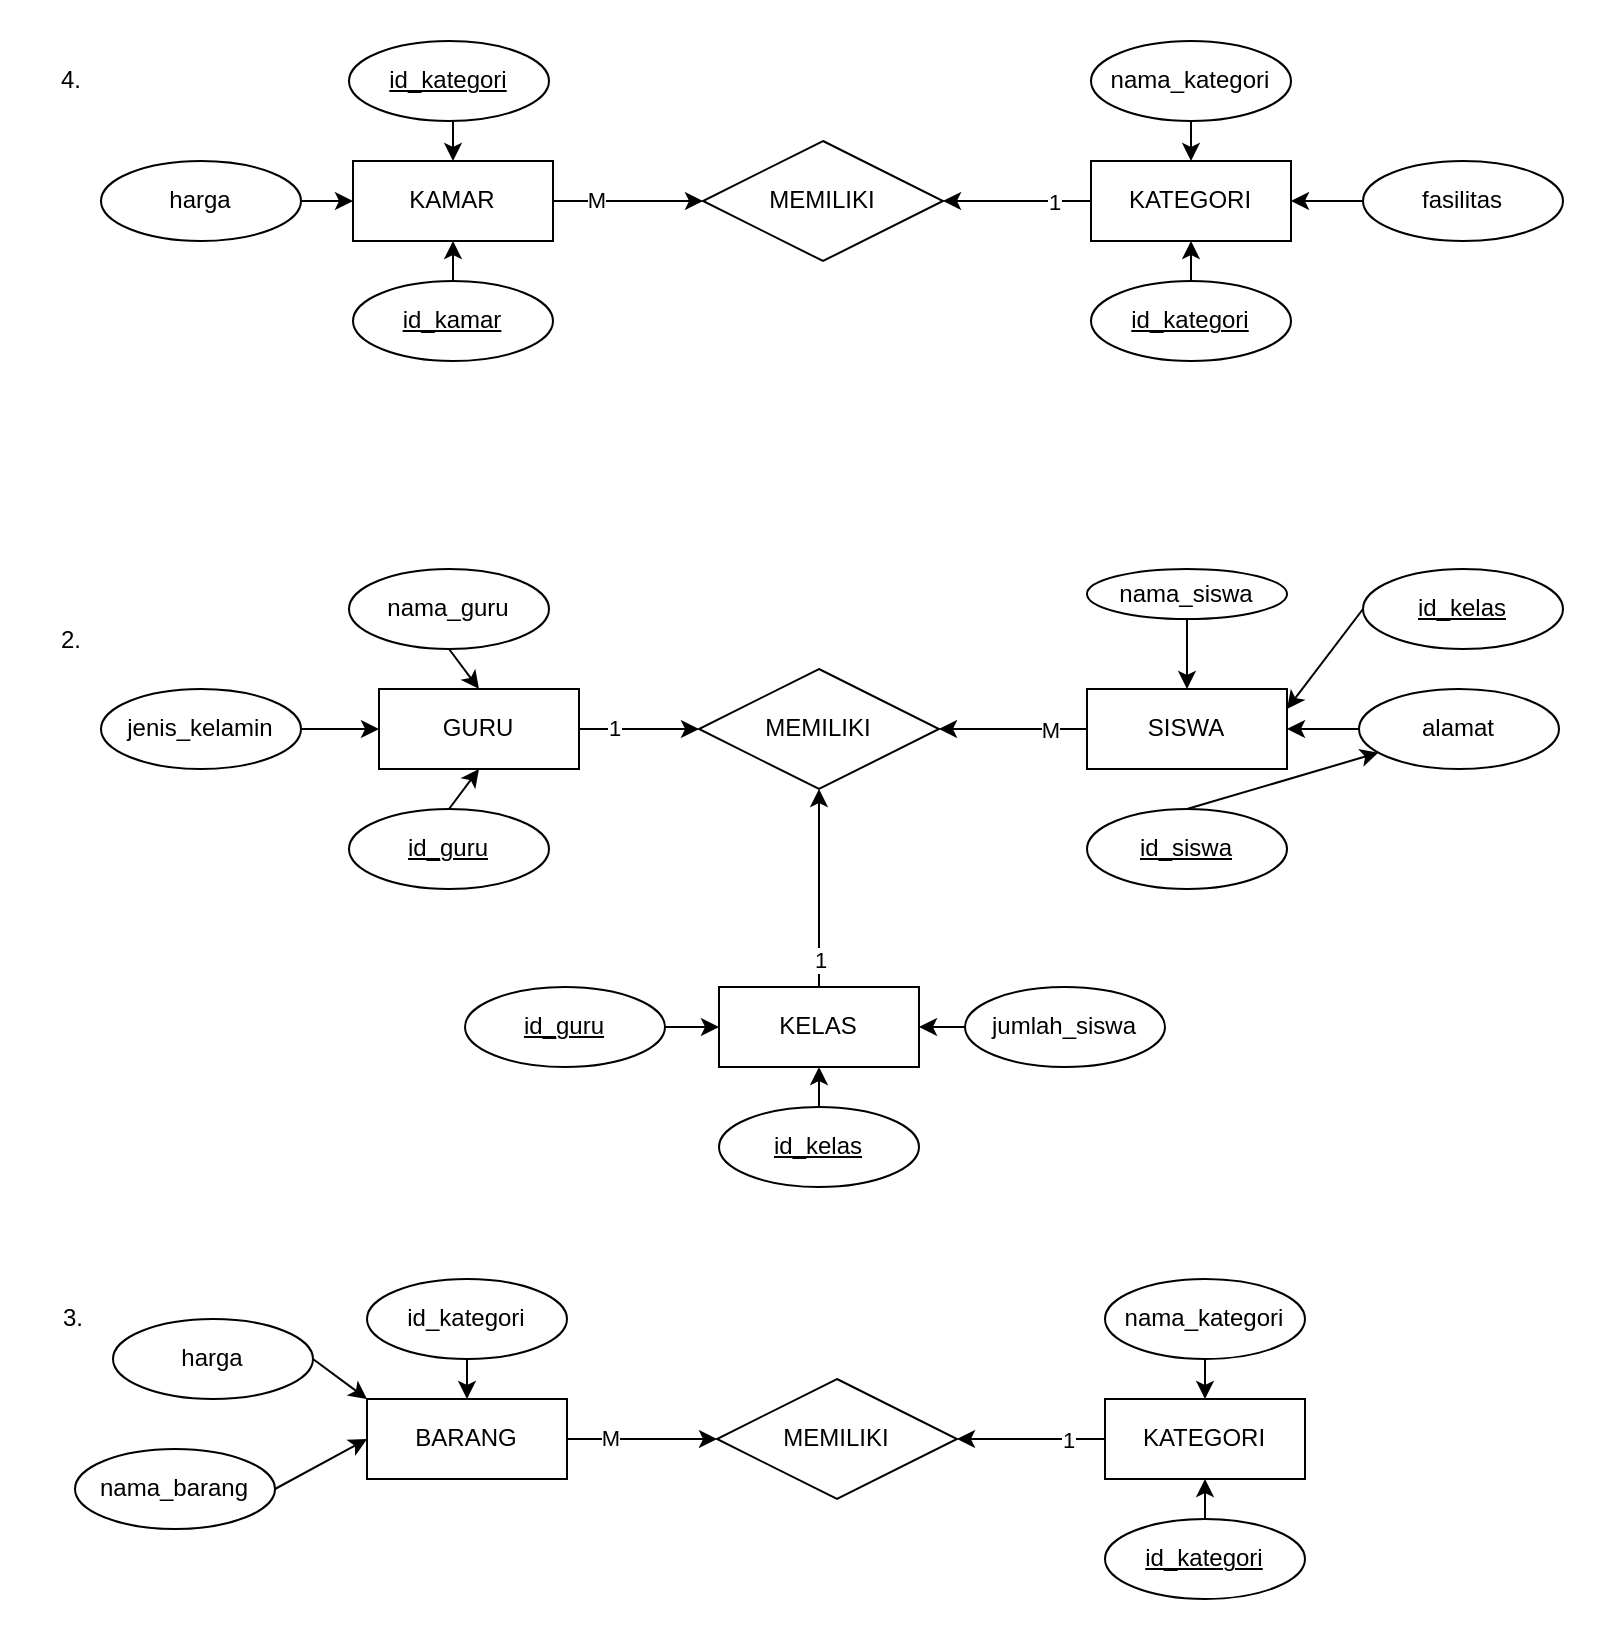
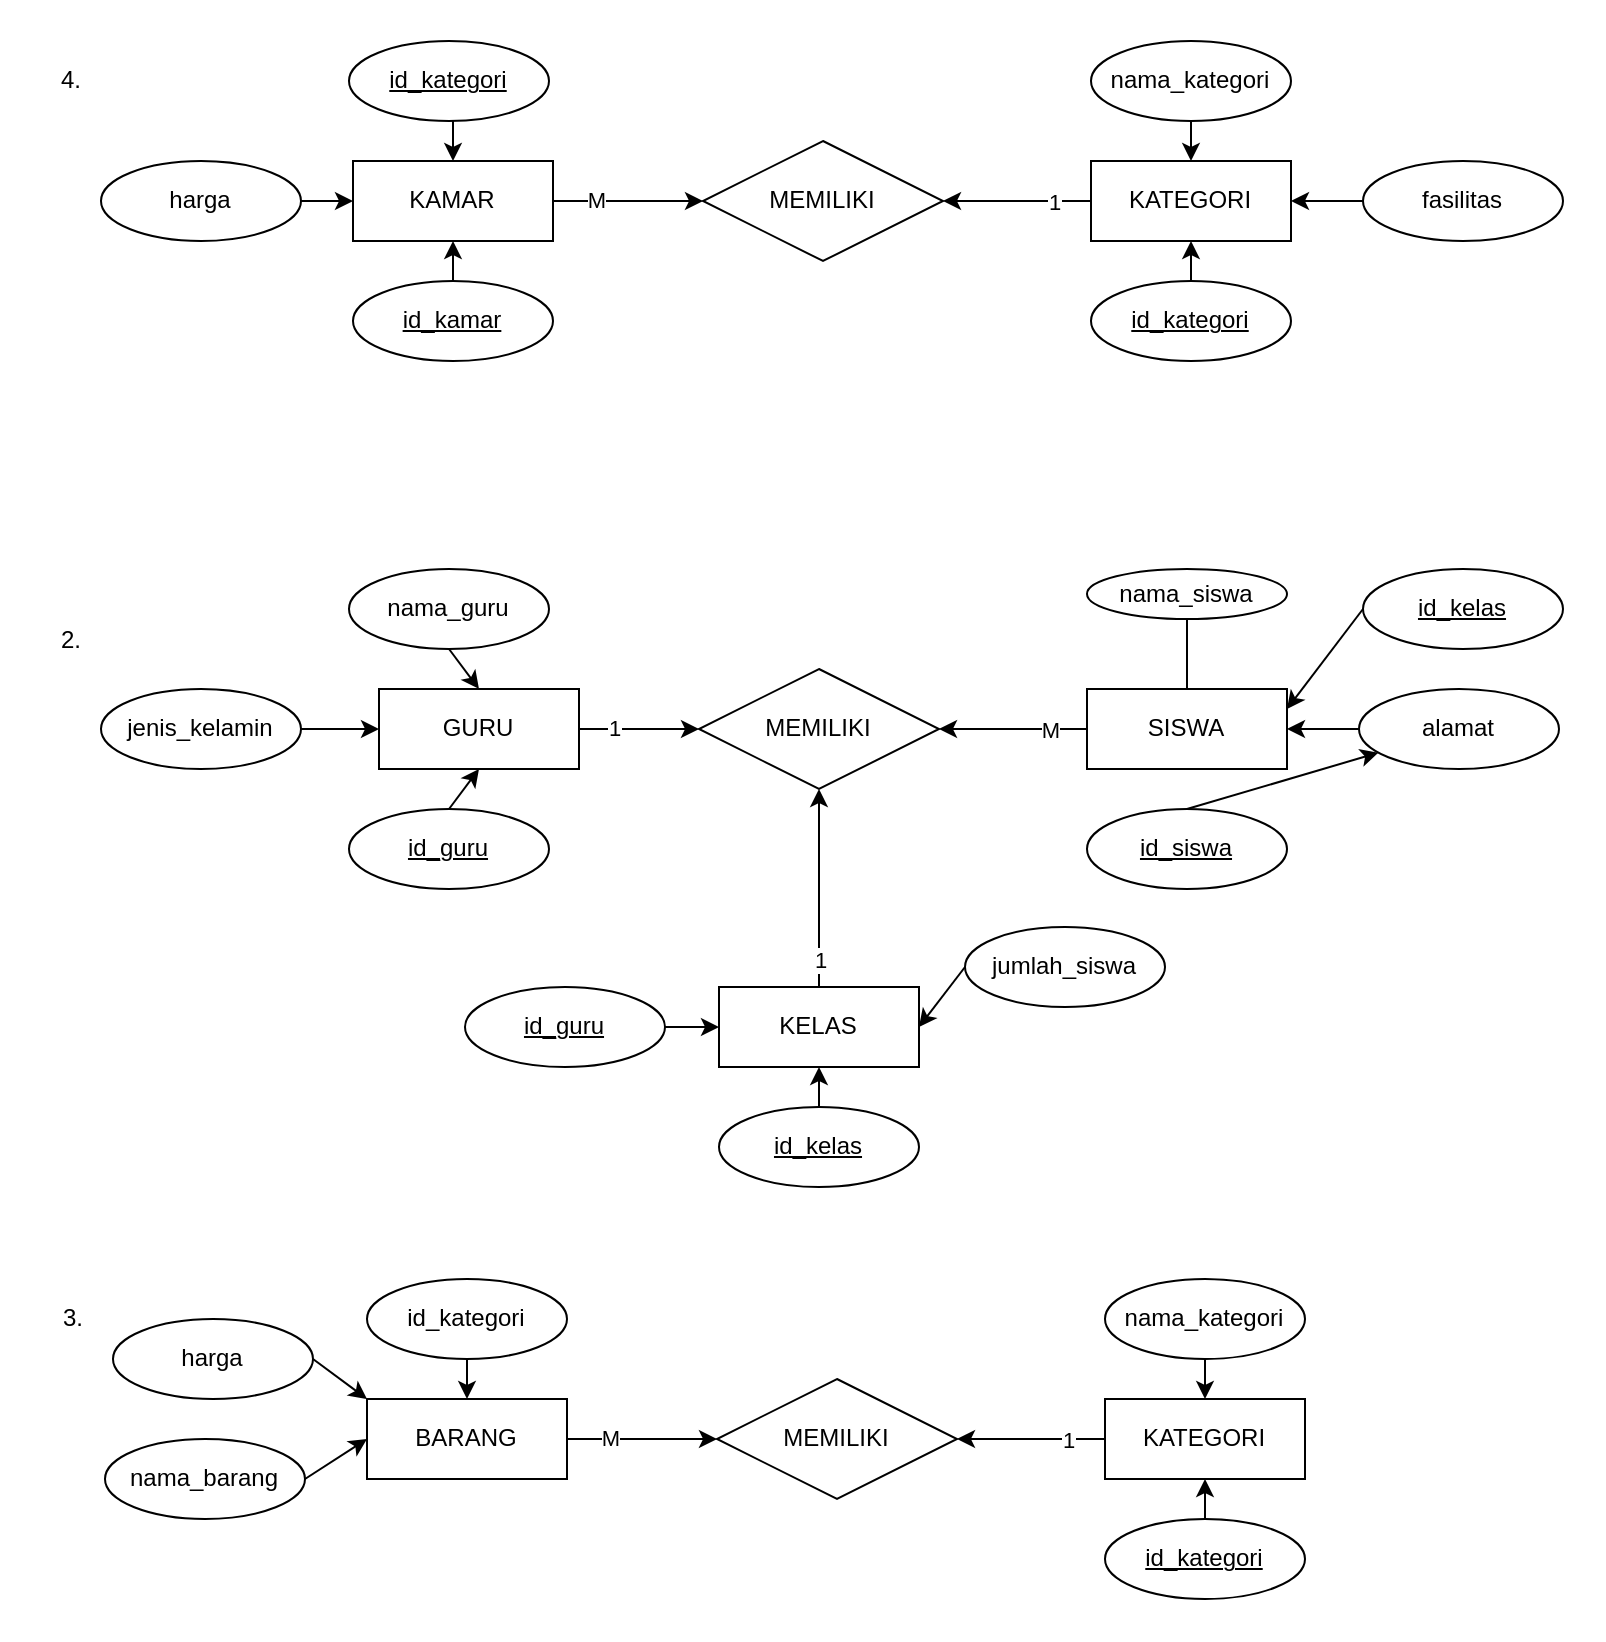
edge "nama_siswa" -> "SISWA": arrowhead classic -> none
node "jumlah_siswa": moved (1065, 1027) -> (1065, 967)
node "nama_barang": moved (175, 1489) -> (205, 1479)
